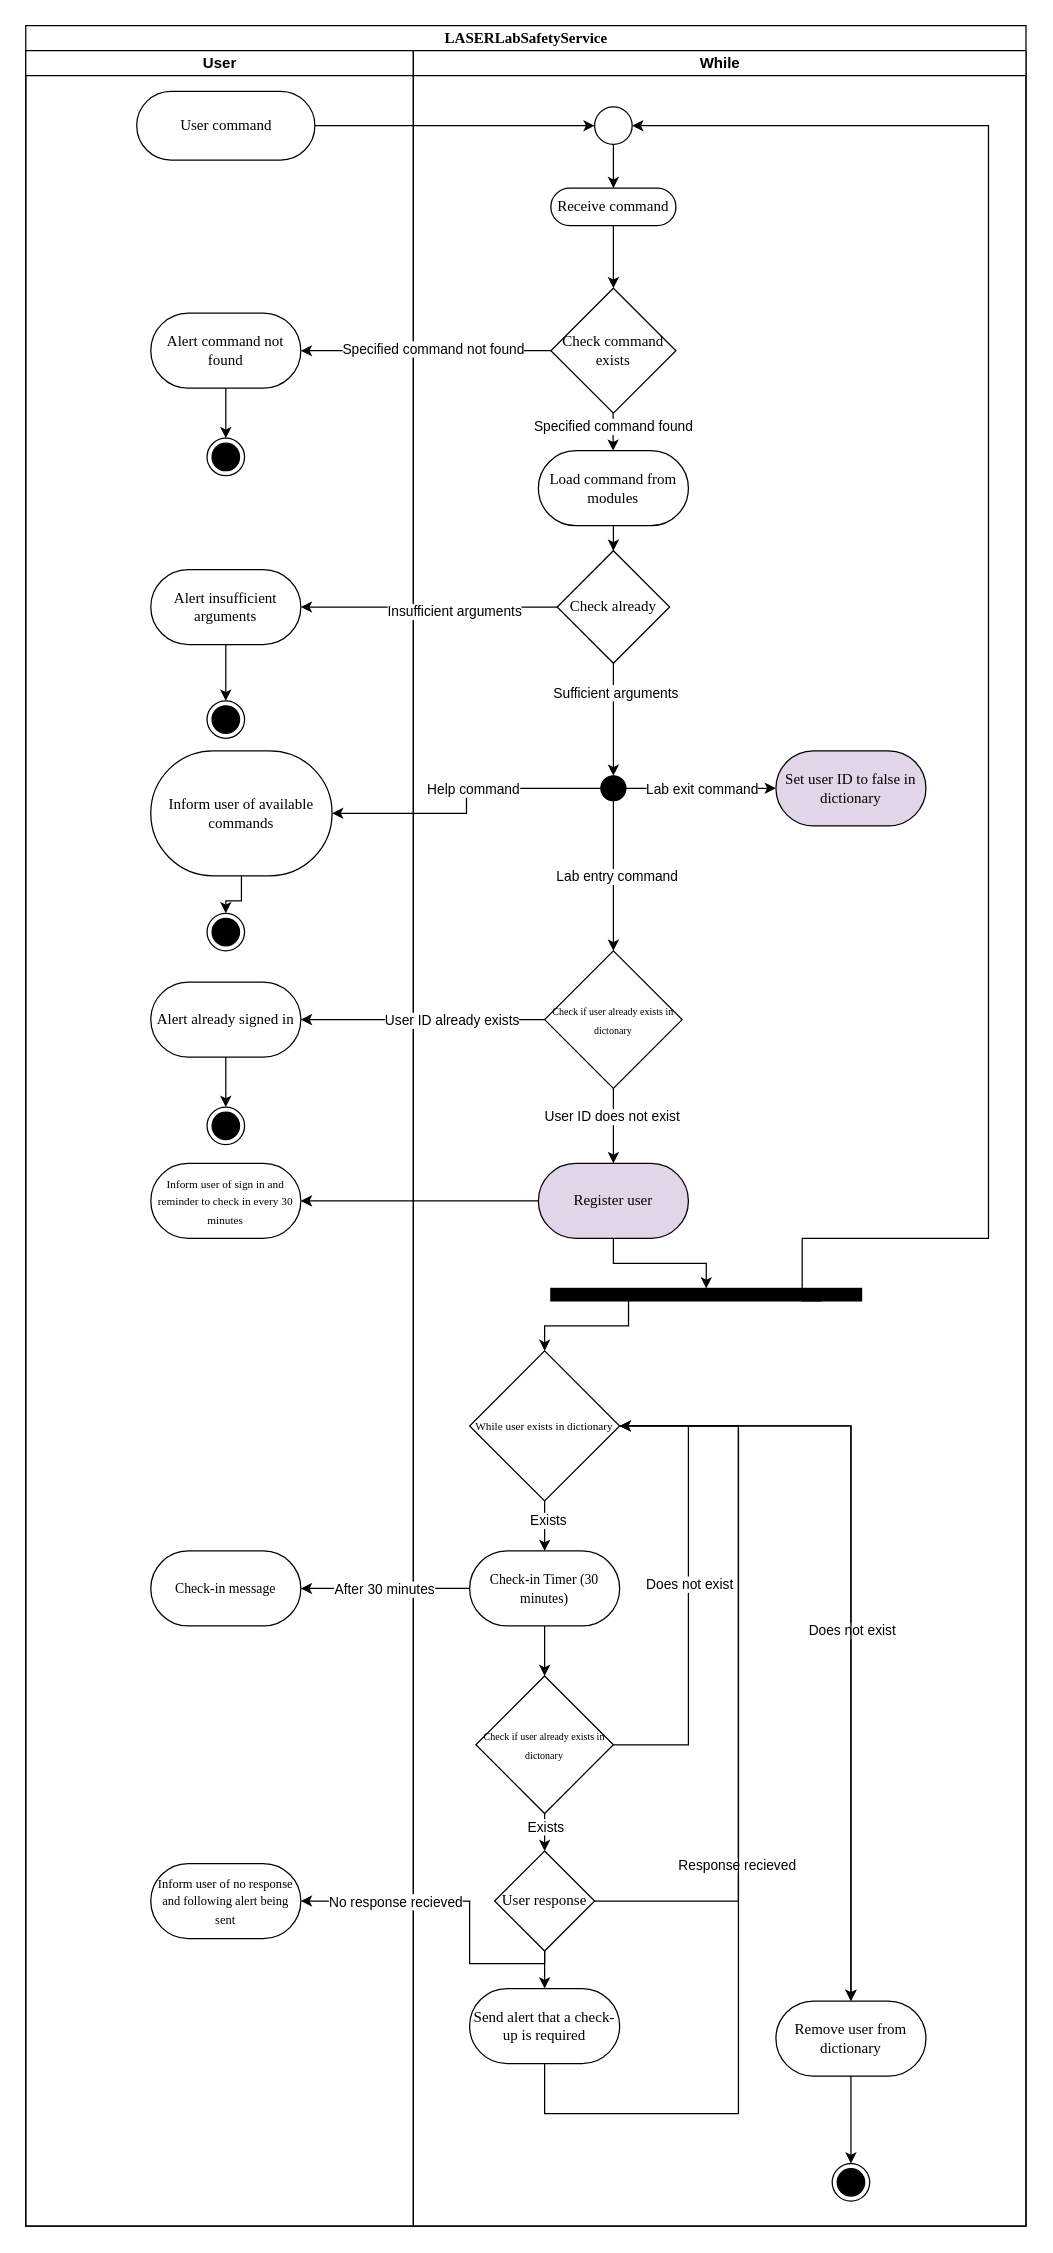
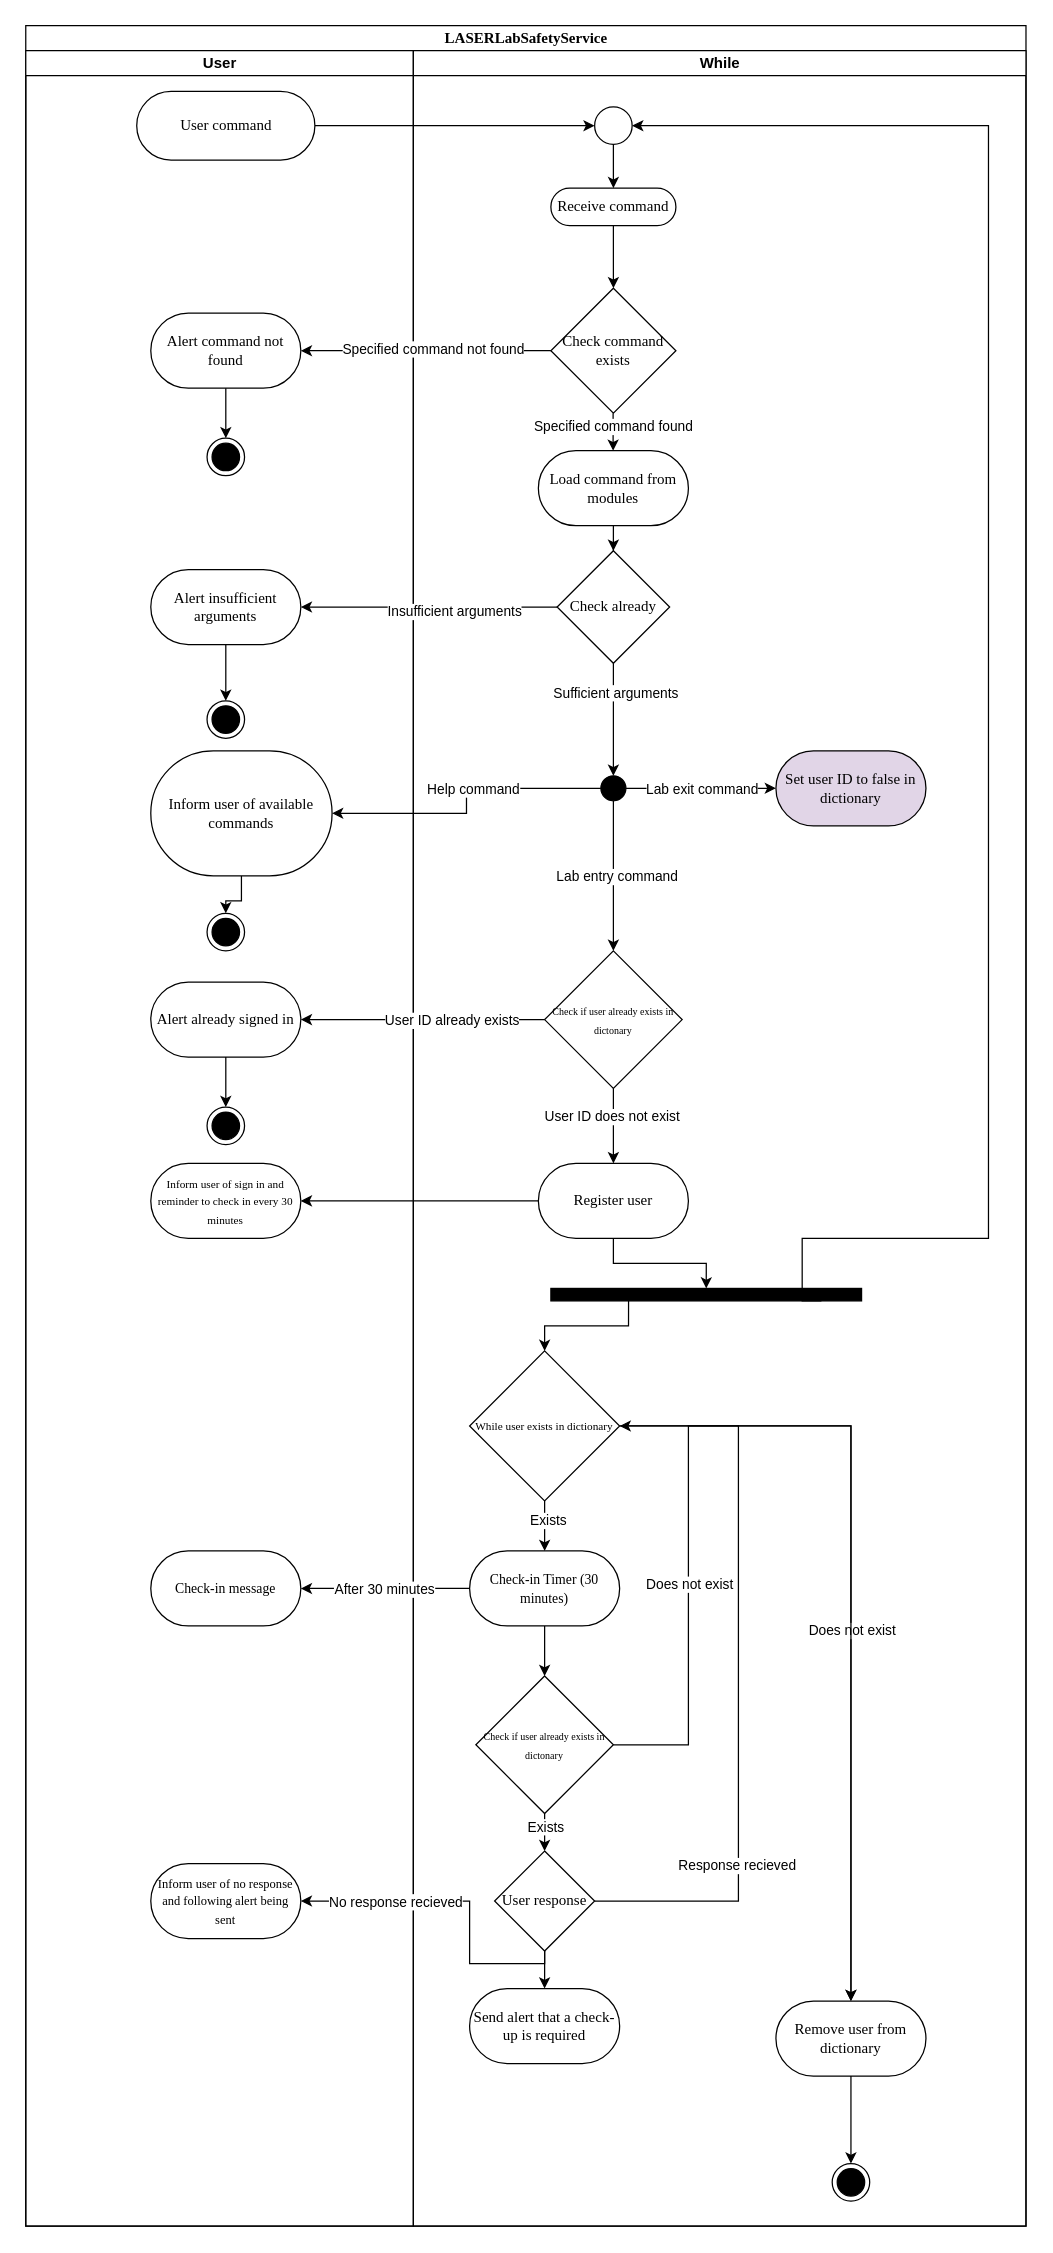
node "Register user": fillcolor #e1d5e7 -> #ffffff
edge "Send alert that a check-up is required" -> "While user exists in dictionary": removed
